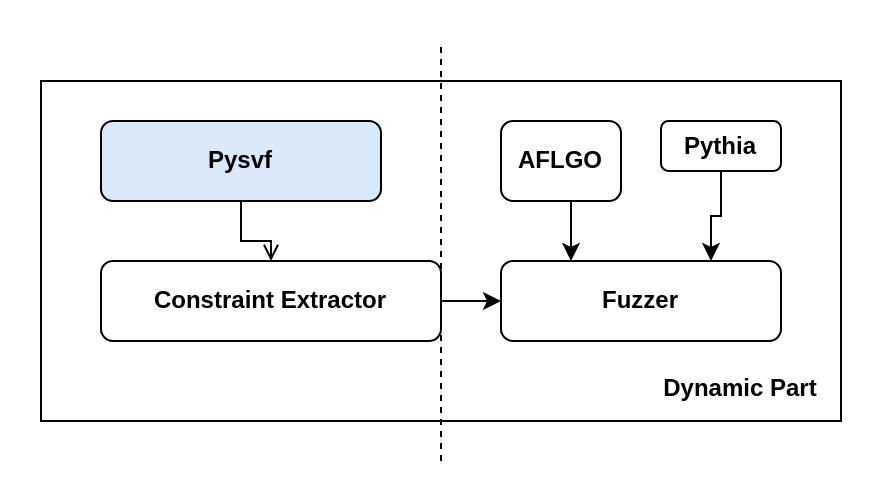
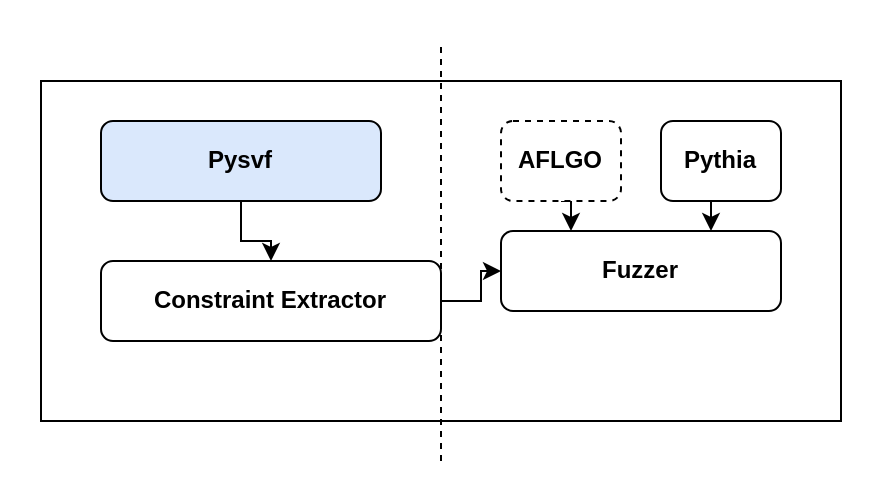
node "Pythia": size 120x50 -> 120x80
node "AFLGO": style solid -> dashed
edge "Pysvf" -> "Constraint Extractor": arrowhead open -> classic
node "Fuzzer": moved (641, 301) -> (641, 271)
node "Dynamic Part": removed
